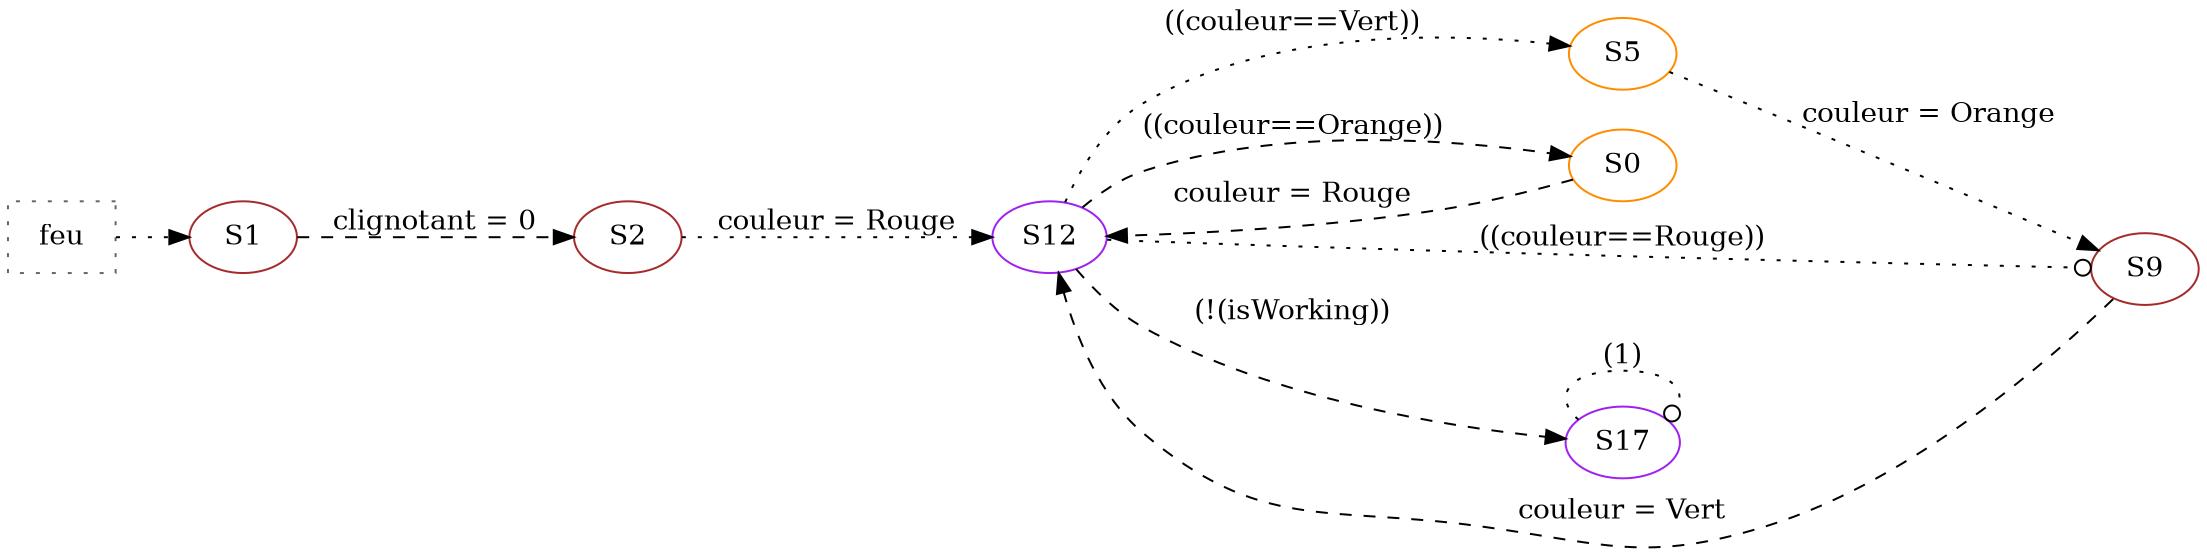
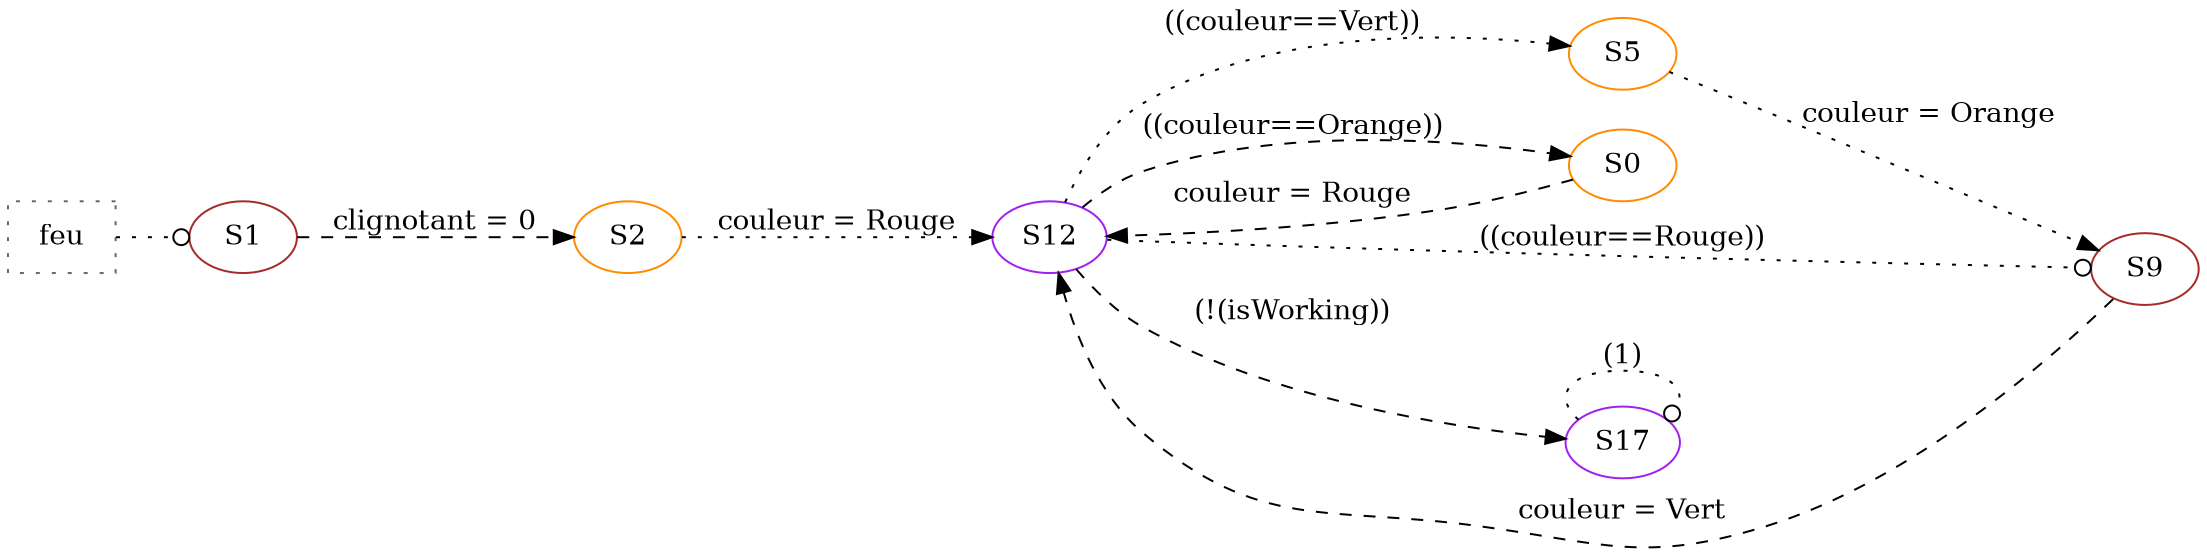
edge "feu" -> "S1": arrowhead normal -> odot
node "S2": color brown -> darkorange
